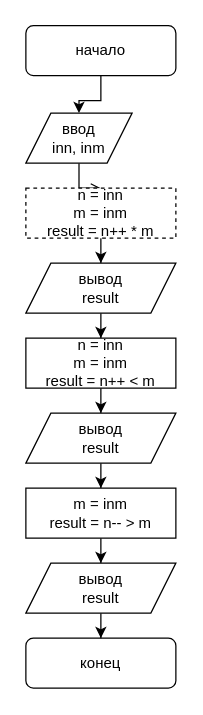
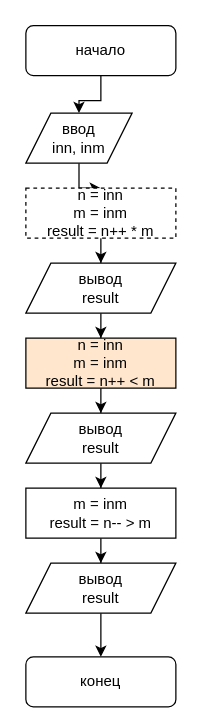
edge "ввод inn, inm" -> "n = inn m = inm result = n++ * m": arrowhead open -> classic
node "n = inn m = inm result = n++ < m": fillcolor #ffffff -> #ffe6cc
node "конец": moved (101, 663) -> (101, 682)
